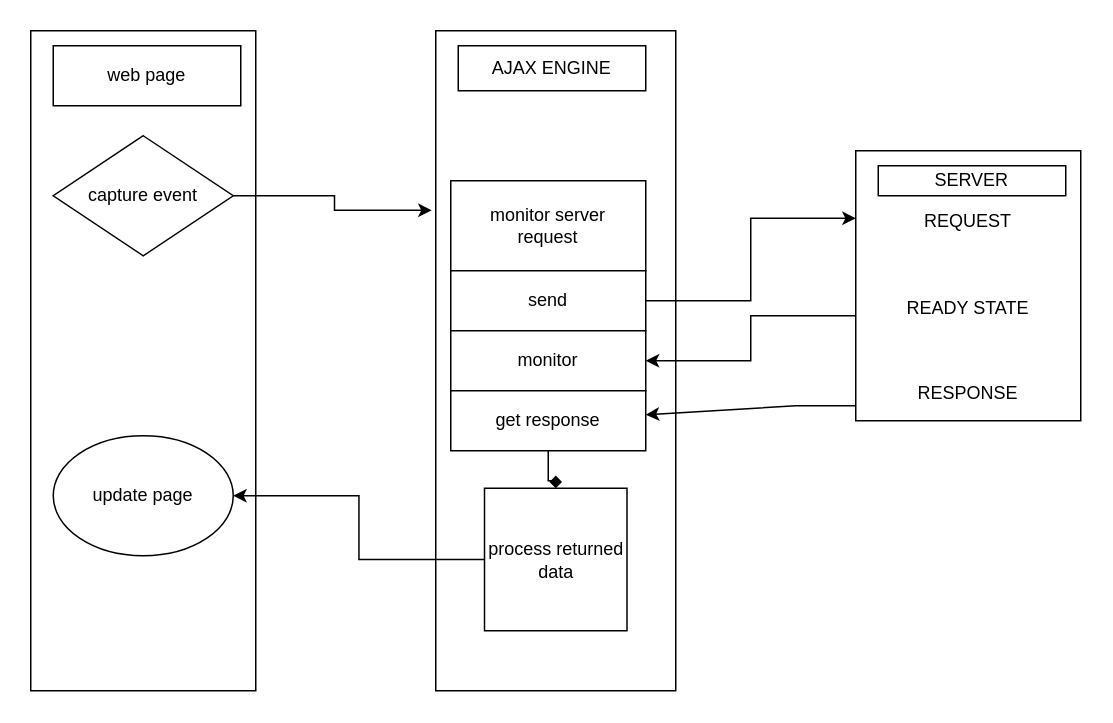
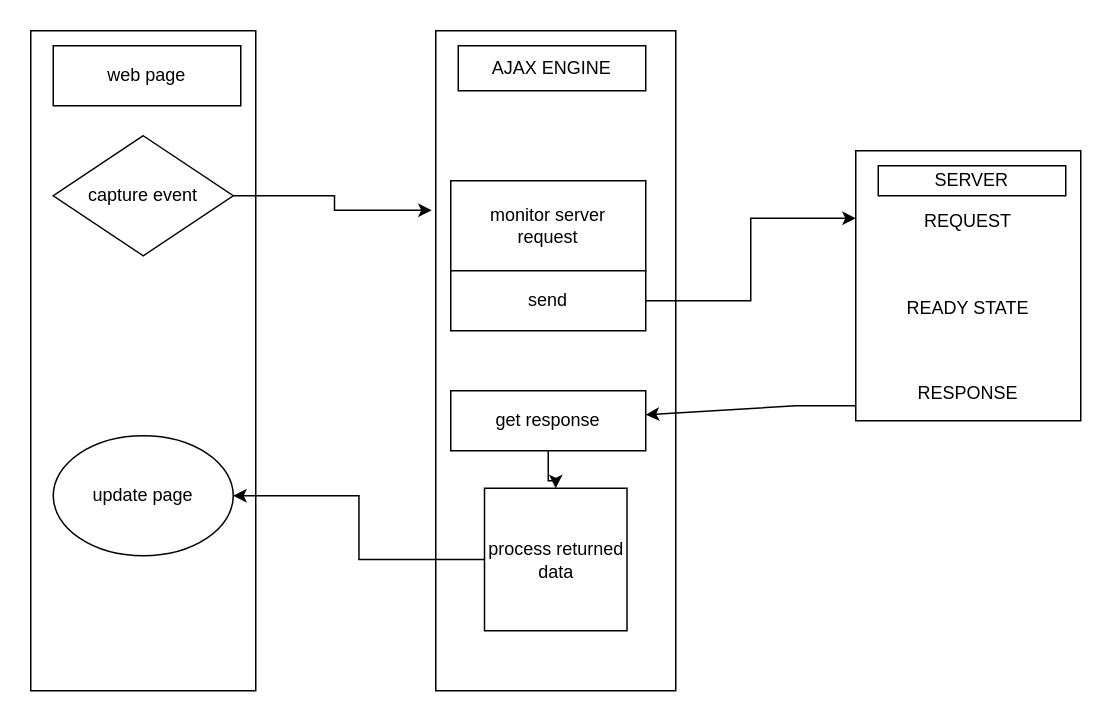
edge "REQUEST READY STATE RESPONSE" -> "monitor": removed
node "monitor": removed
edge "get response" -> "process returned data": arrowhead diamond -> classic
